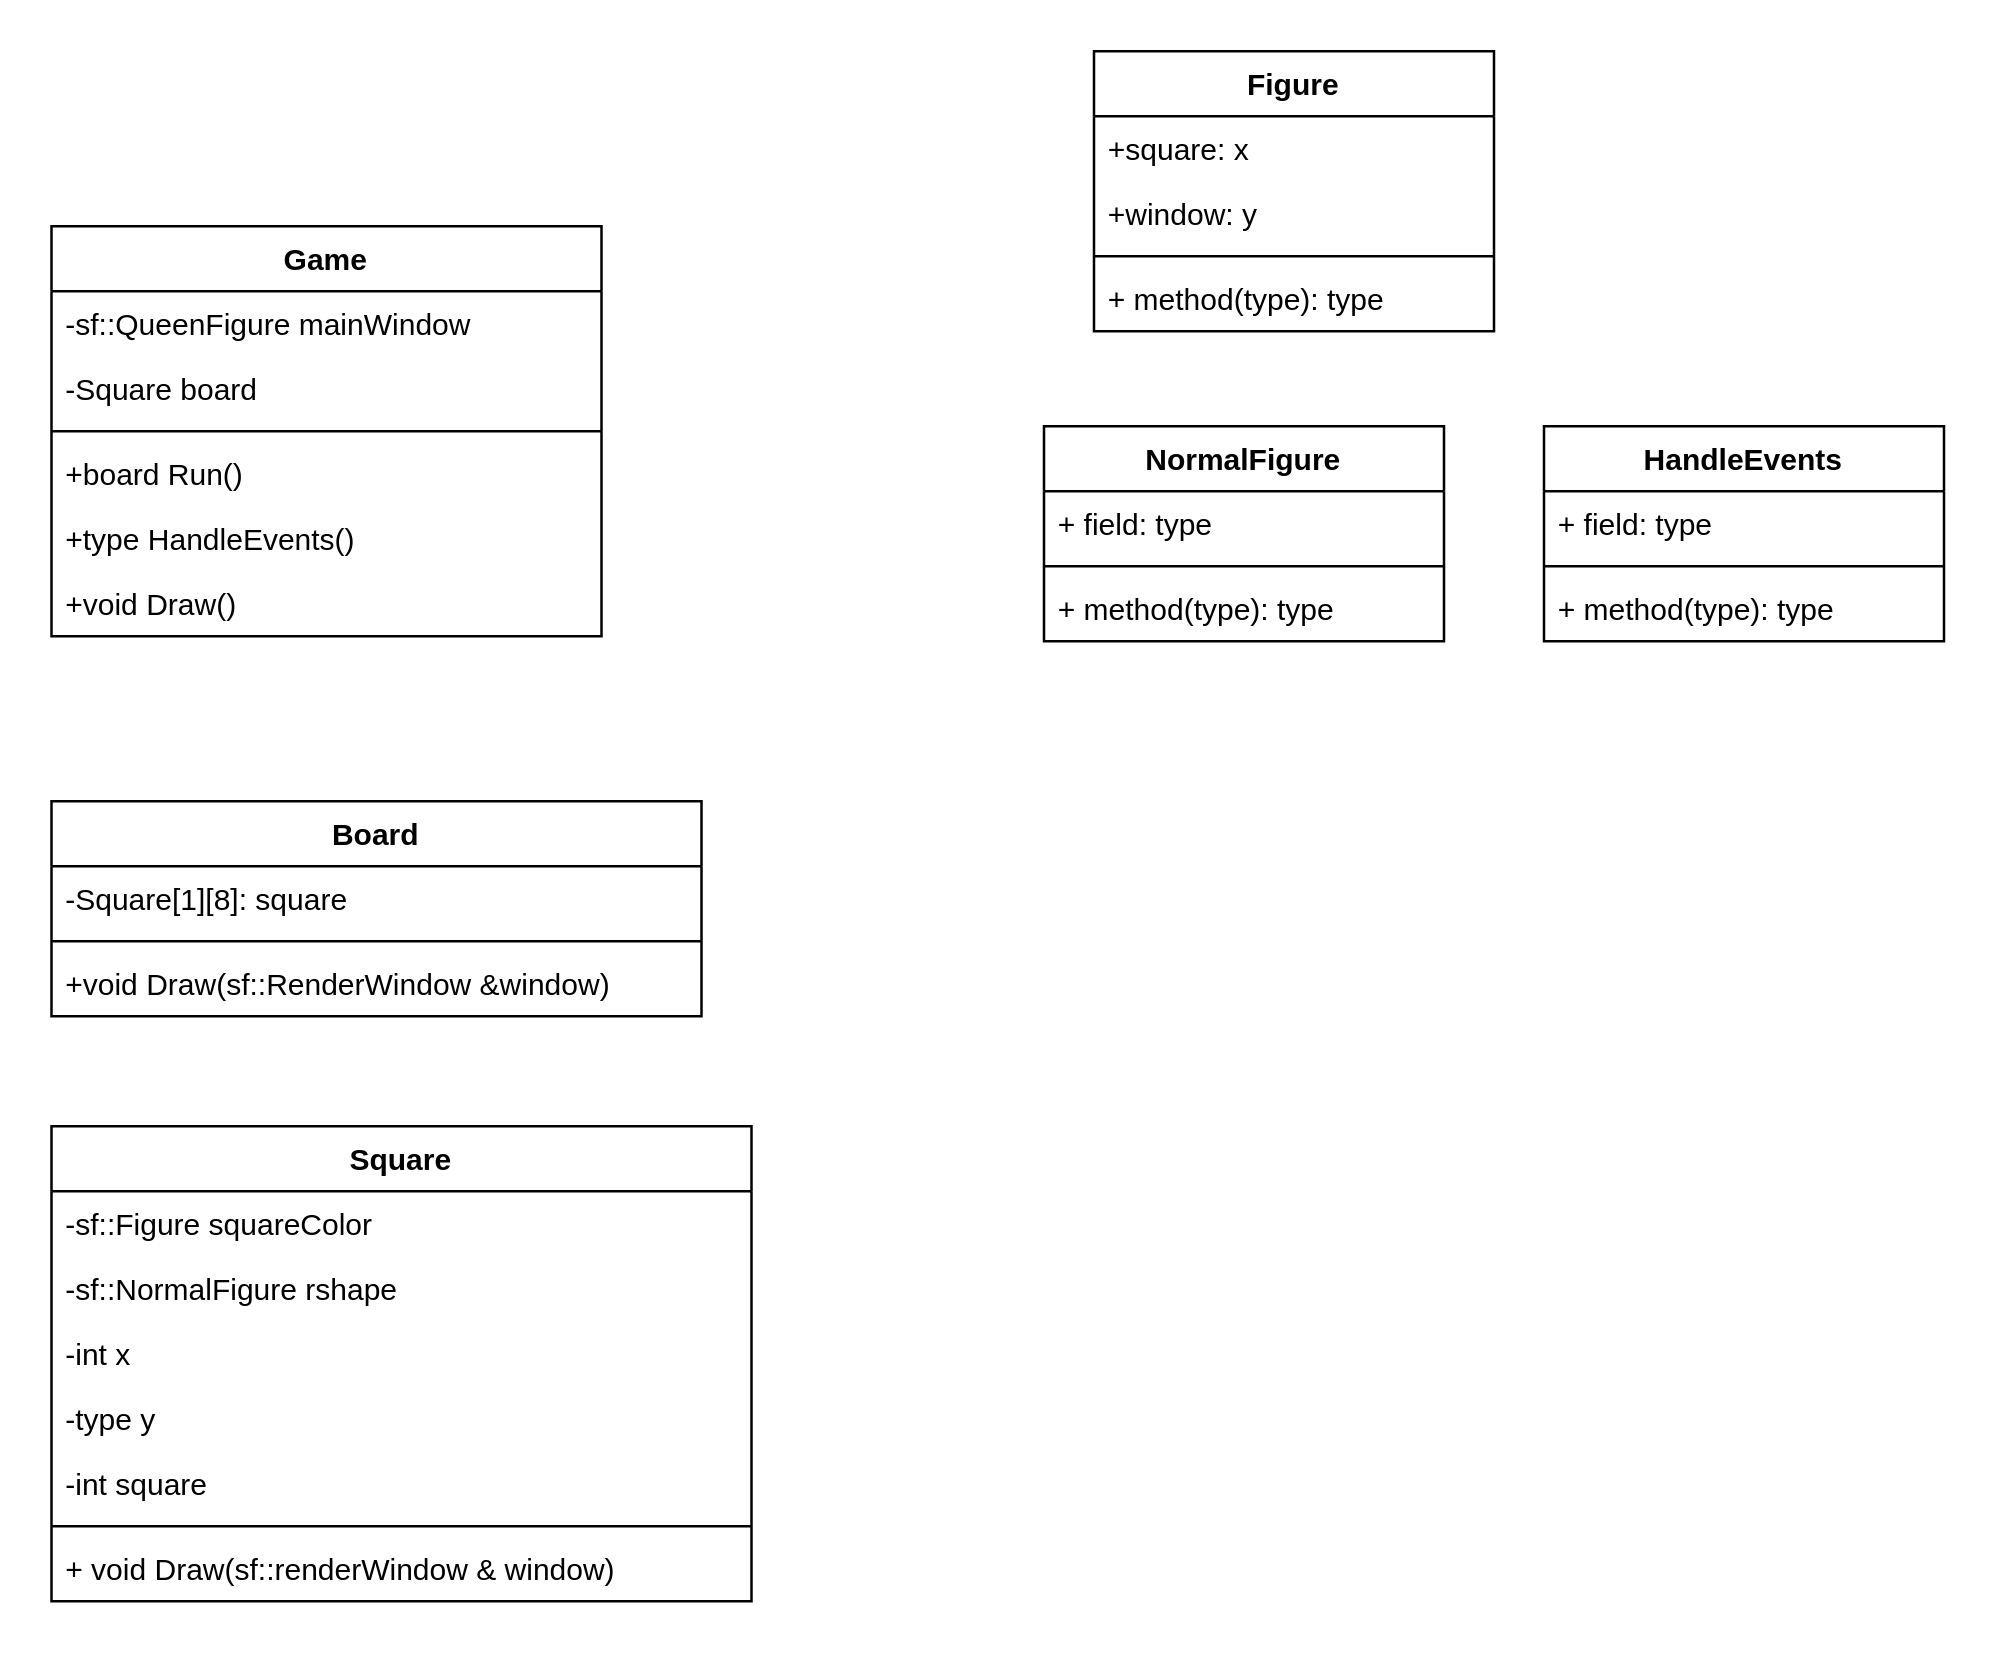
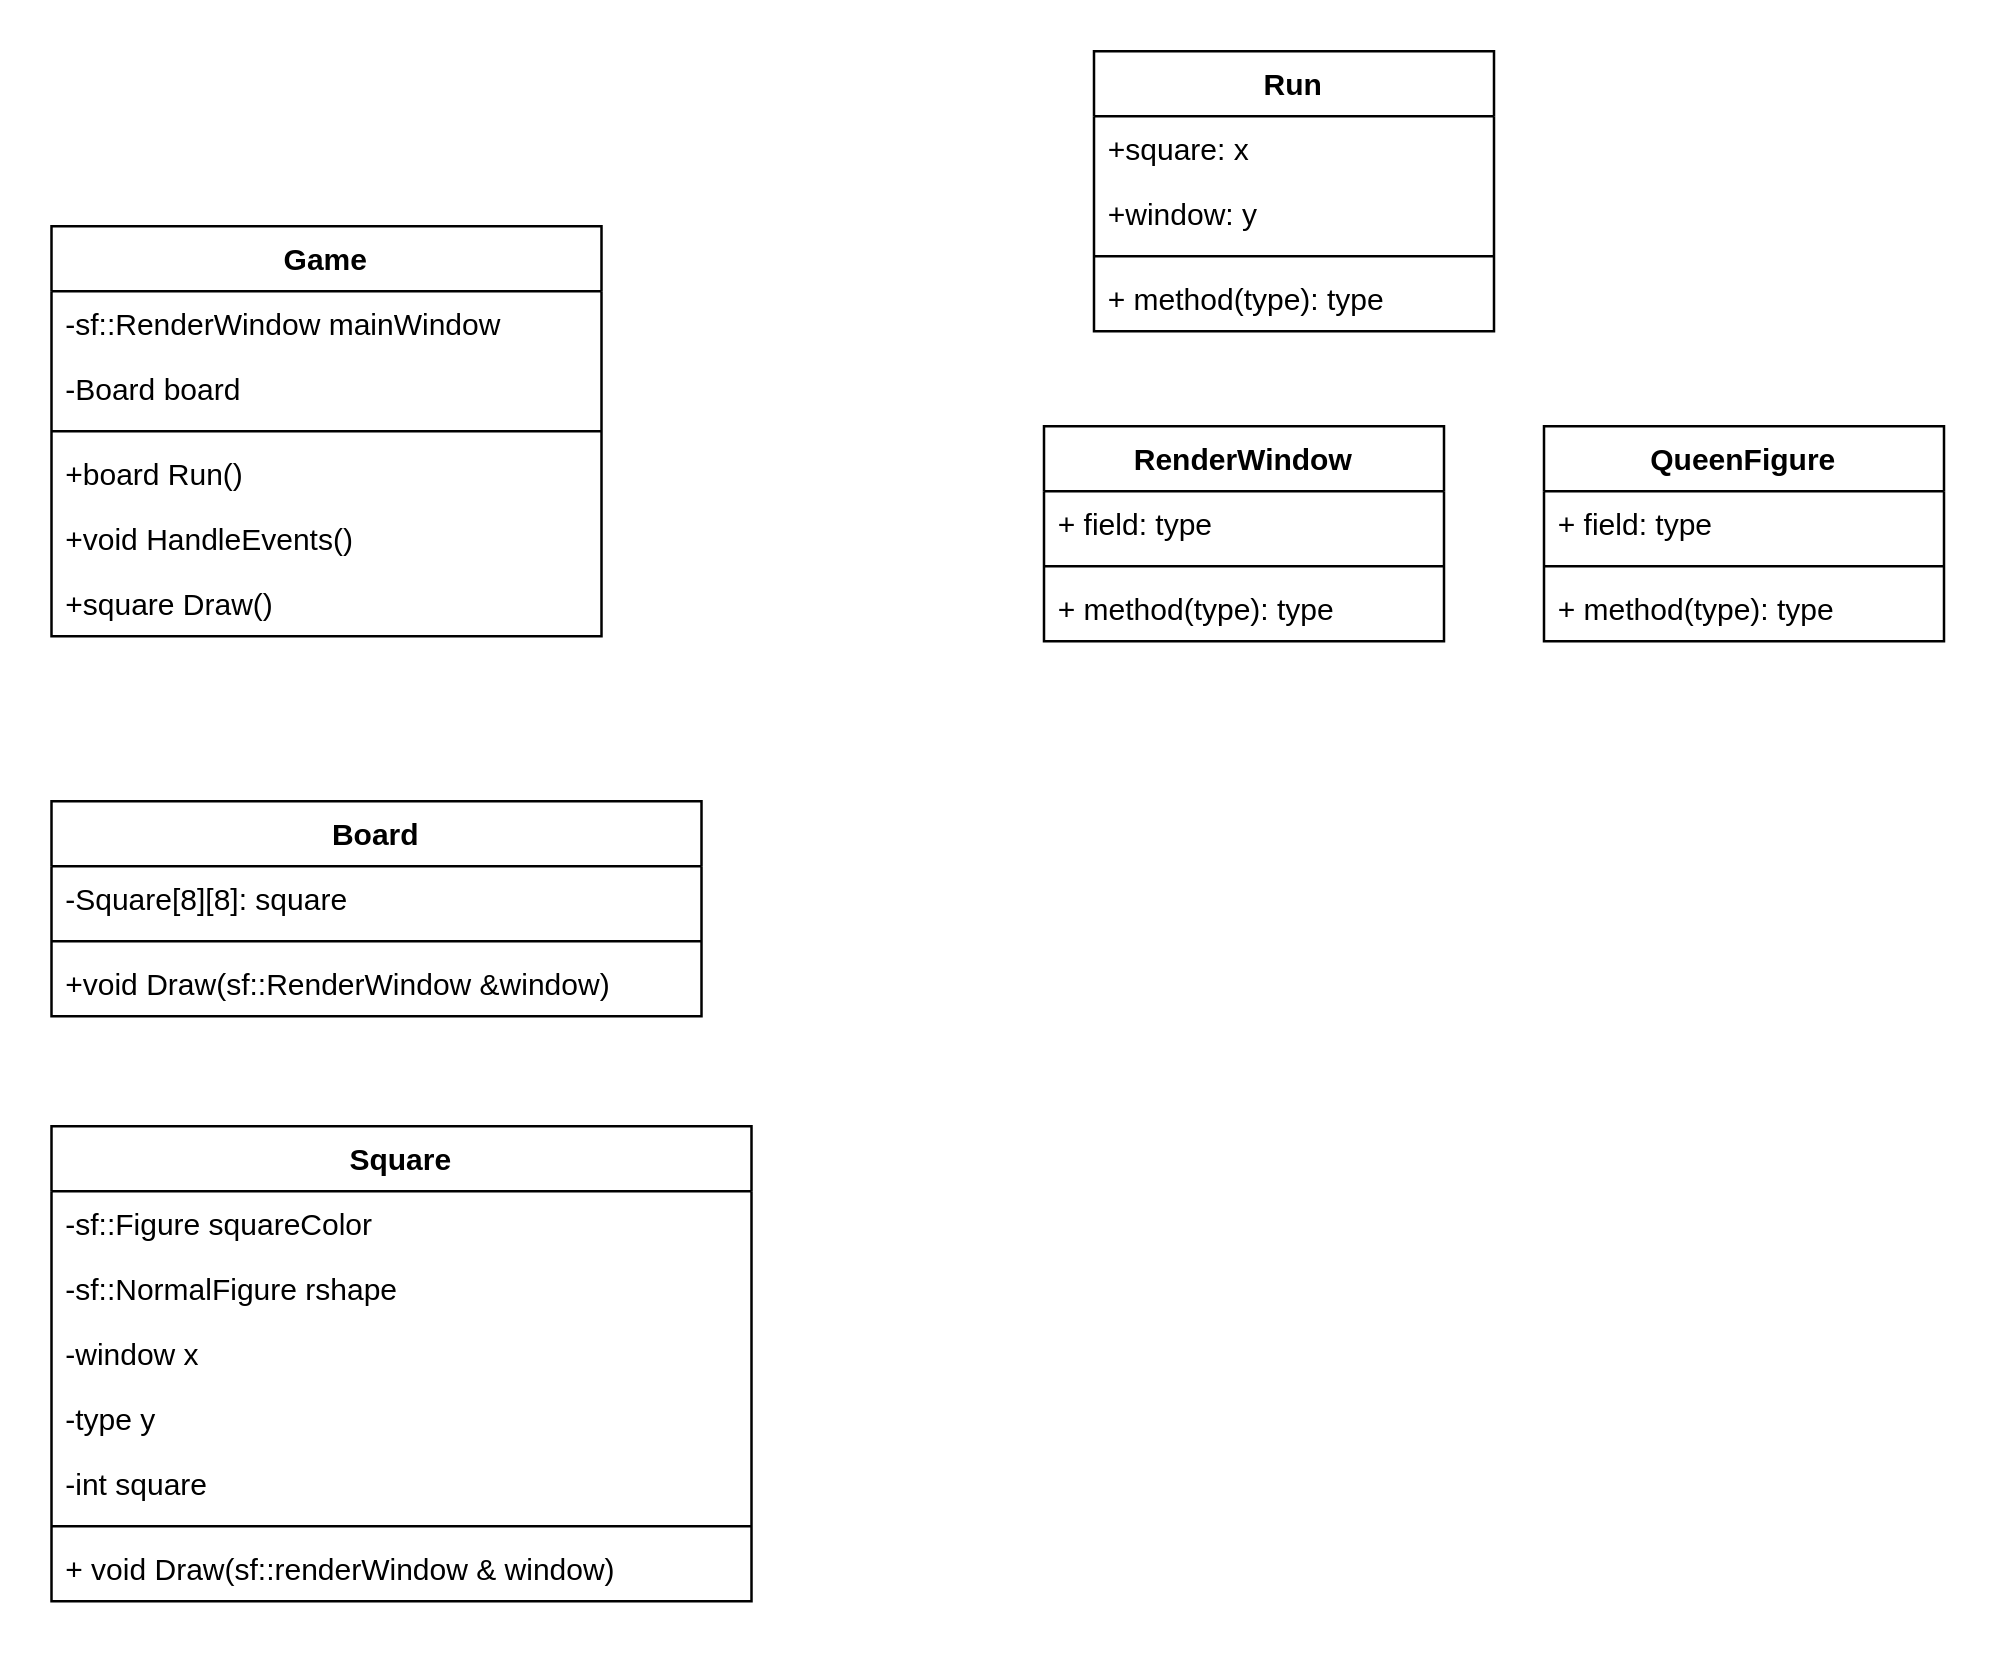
node "Figure": label "Figure" -> "Run"
node "-sf::QueenFigure mainWindow": label "-sf::QueenFigure mainWindow" -> "-sf::RenderWindow mainWindow"
node "-Square board": label "-Square board" -> "-Board board"
node "NormalFigure": label "NormalFigure" -> "RenderWindow"
node "HandleEvents": label "HandleEvents" -> "QueenFigure"
node "+type HandleEvents()": label "+type HandleEvents()" -> "+void HandleEvents()"
node "+void Draw()": label "+void Draw()" -> "+square Draw()"
node "-Square[1][8]: square": label "-Square[1][8]: square" -> "-Square[8][8]: square"
node "-int x": label "-int x" -> "-window x"
